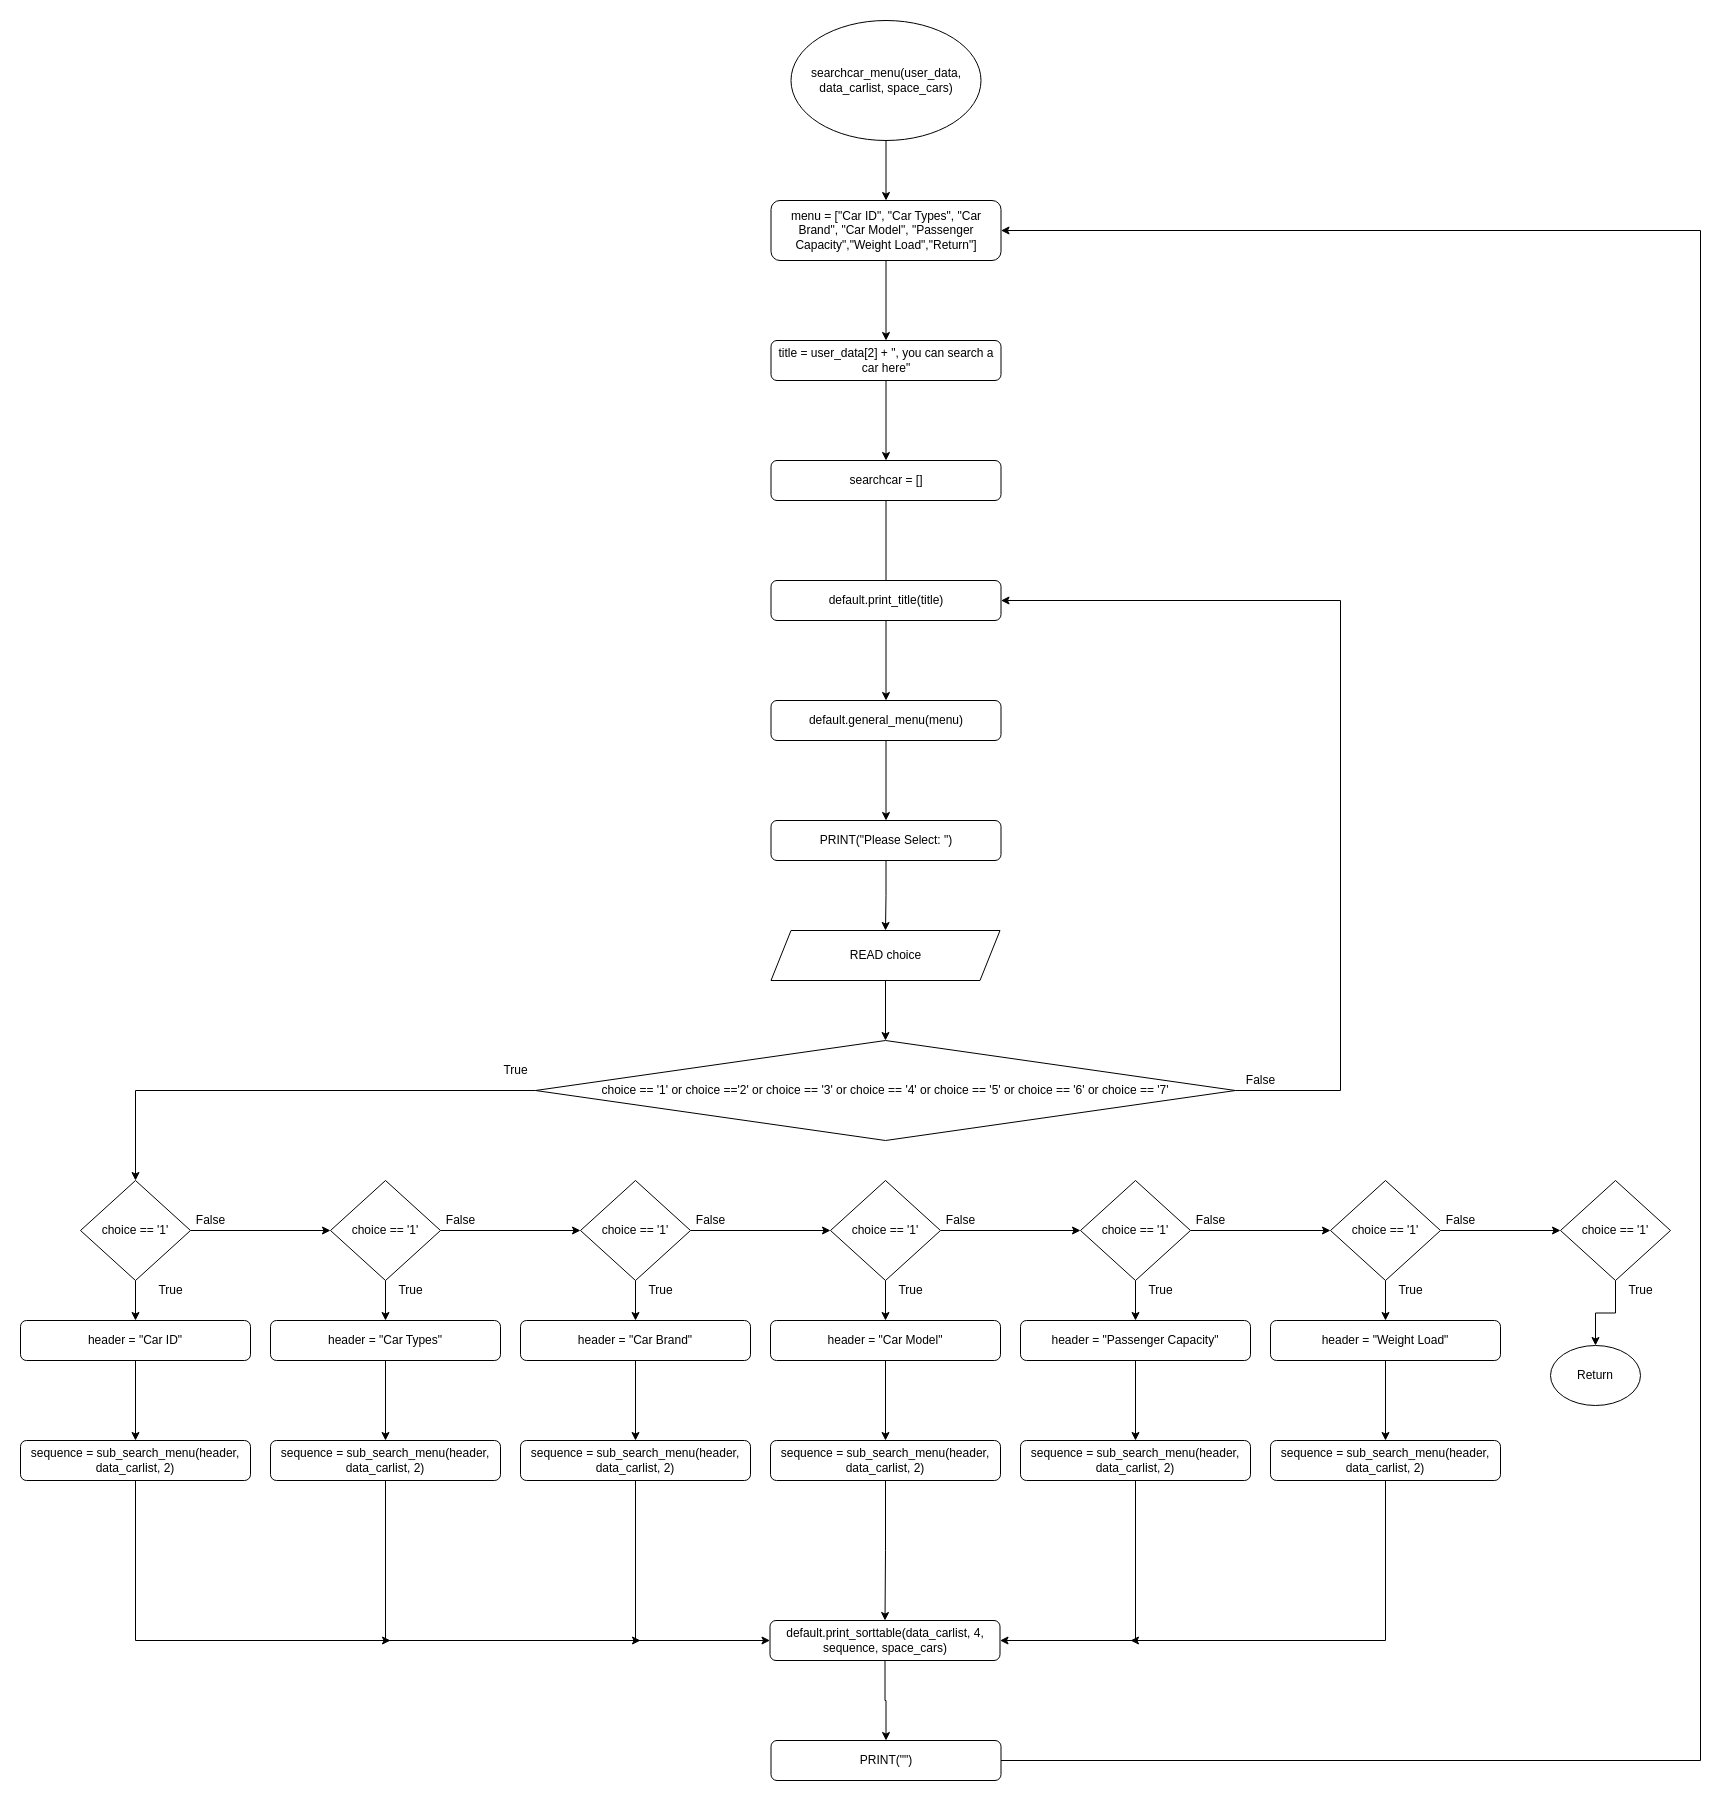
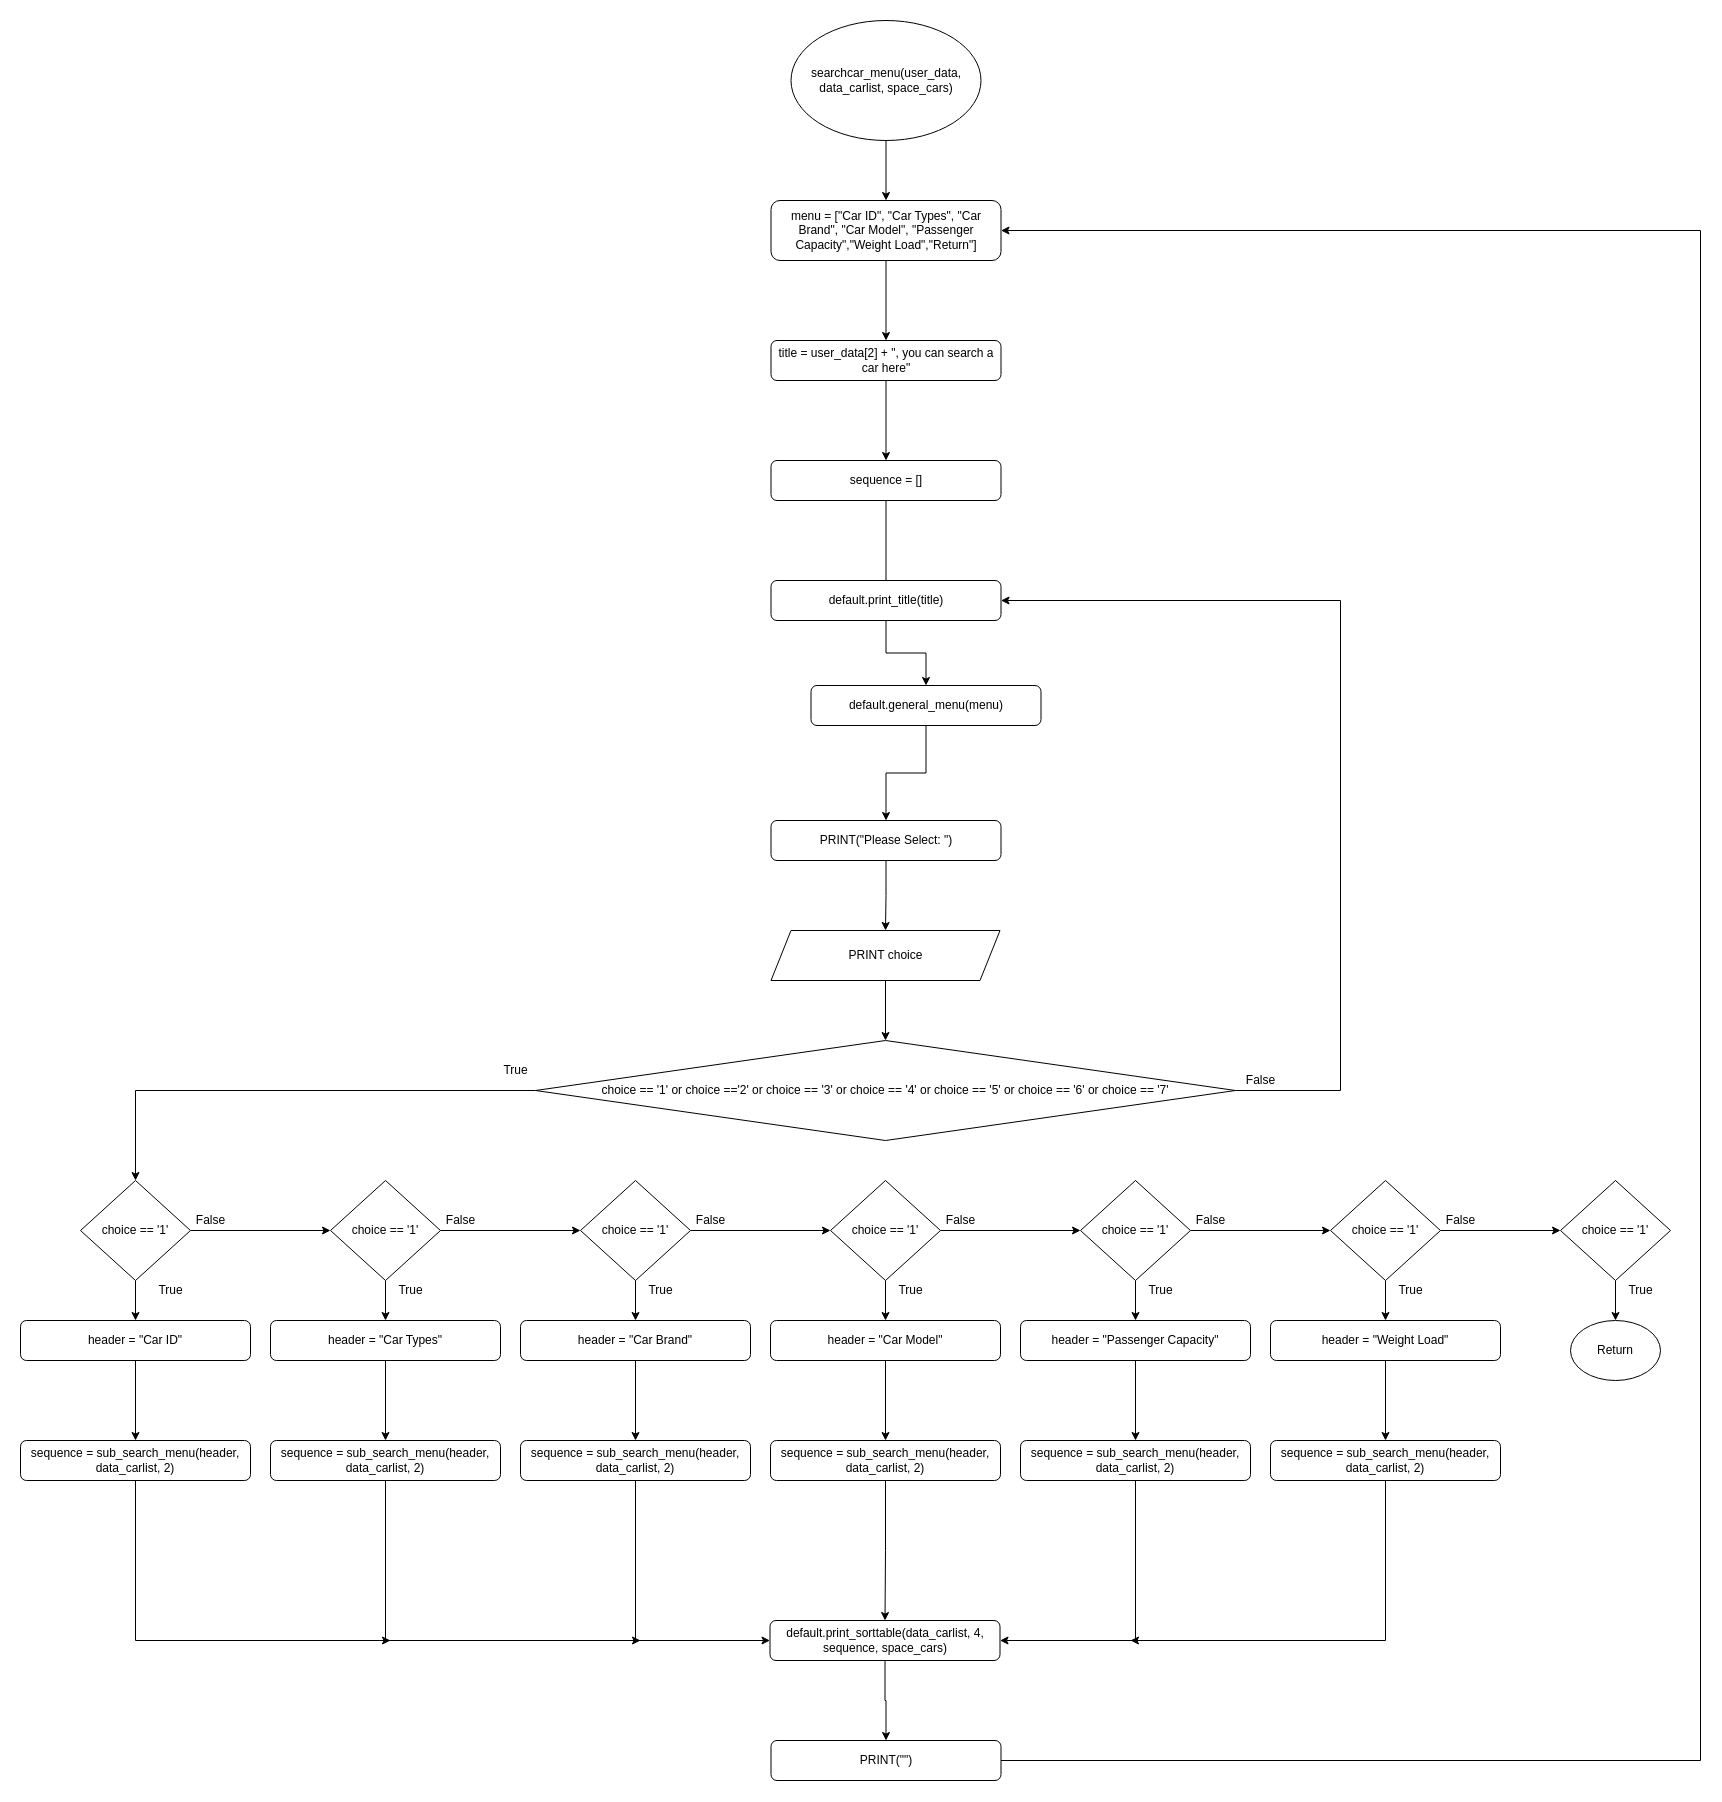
node "searchcar = []": label "searchcar = []" -> "sequence = []"
node "default.general_menu(menu)": moved (886, 721) -> (926, 706)
node "READ choice": label "READ choice" -> "PRINT choice"
node "Return": moved (1596, 1376) -> (1616, 1351)
